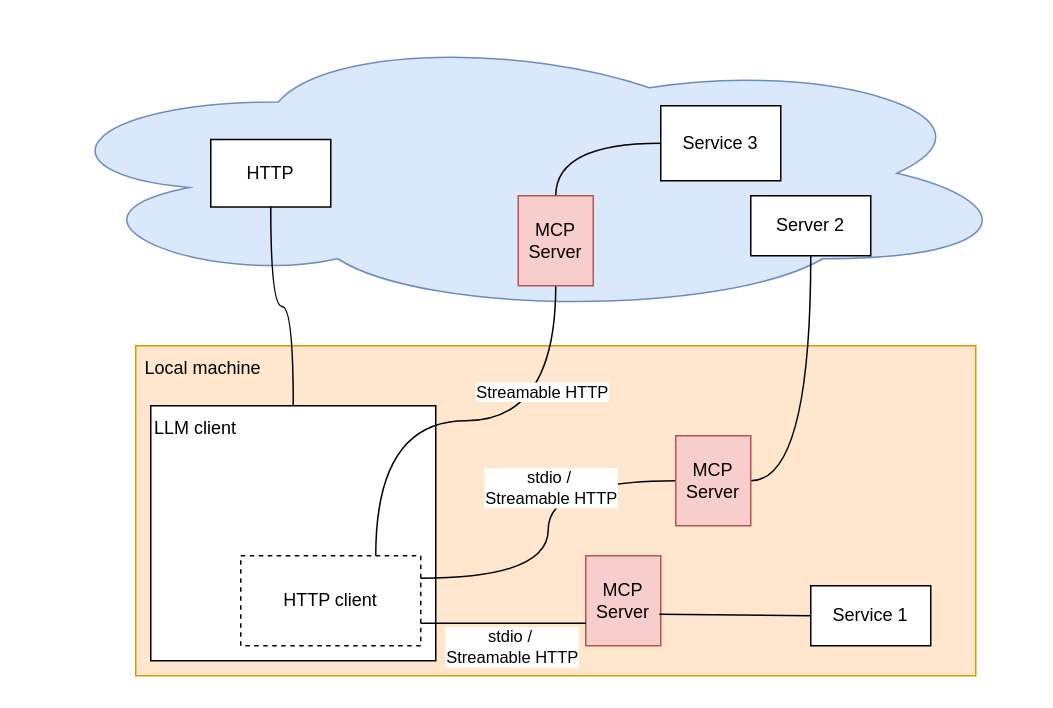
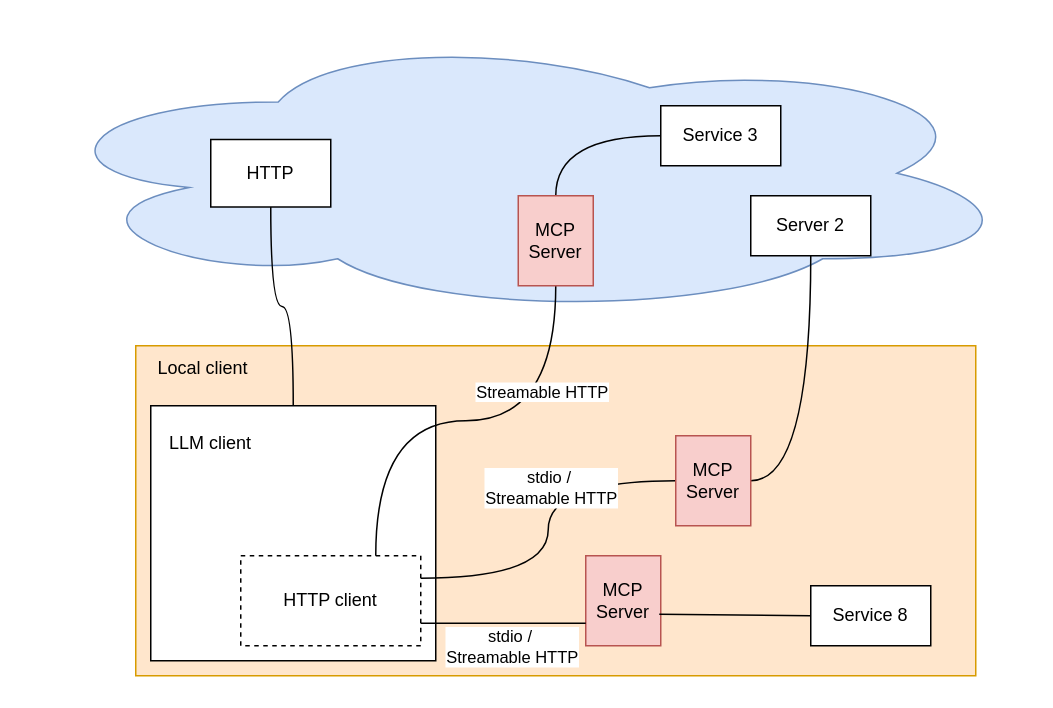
node "Service 3": size 120x75 -> 120x60
node "Local machine": label "Local machine" -> "Local client"
node "LLM client": moved (196, 428) -> (211, 443)
node "Service 1": label "Service 1" -> "Service 8"
